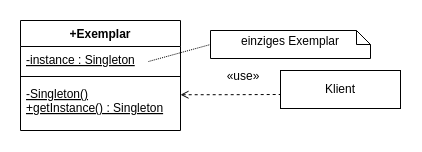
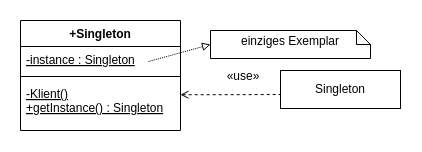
node "+Exemplar": label "+Exemplar" -> "+Singleton"
edge "einziges Exemplar" -- "-instance : Singleton": arrowhead none -> block
node "Klient": label "Klient" -> "Singleton"
node "-Singleton() +getInstance() : Singleton": label "-Singleton() +getInstance() : Singleton" -> "-Klient() +getInstance() : Singleton"
